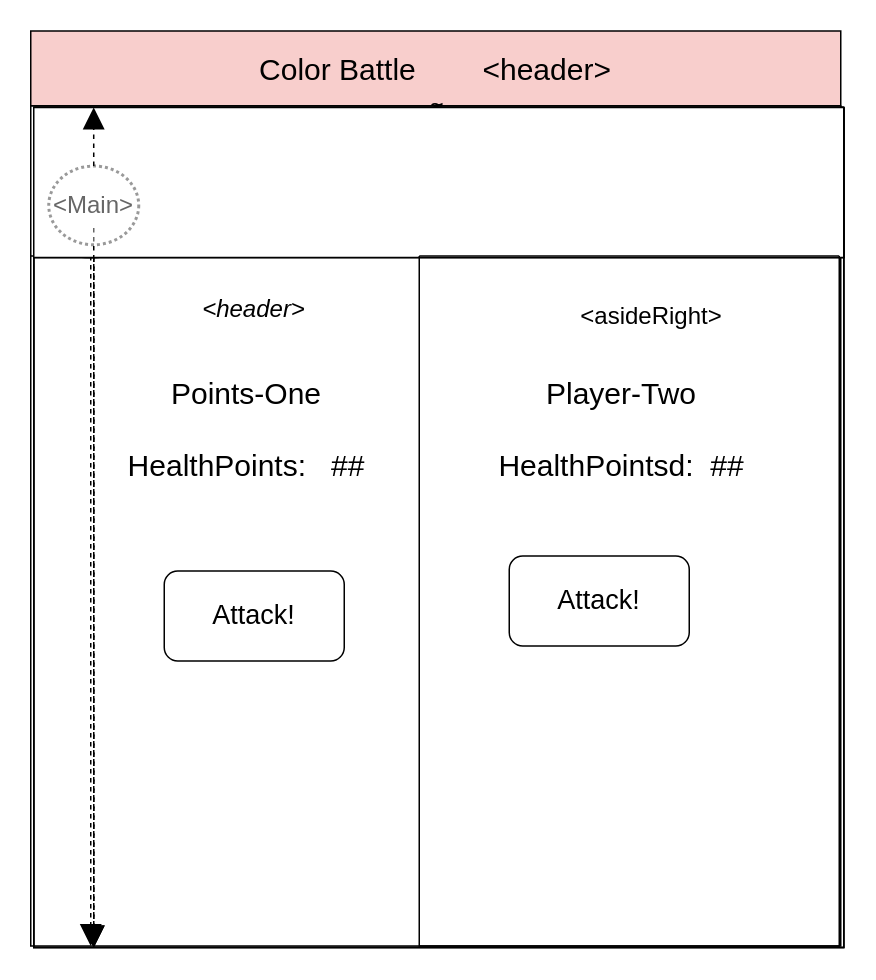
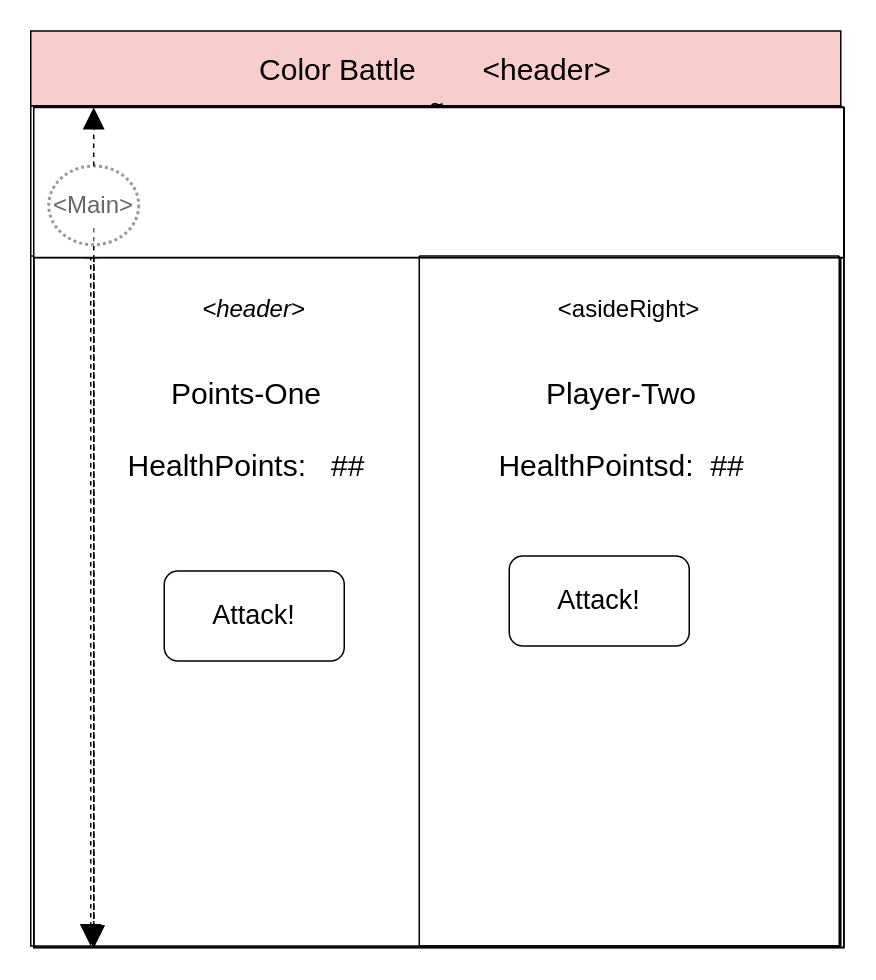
node "<asideRight>": moved (652, 316) -> (629, 308)
